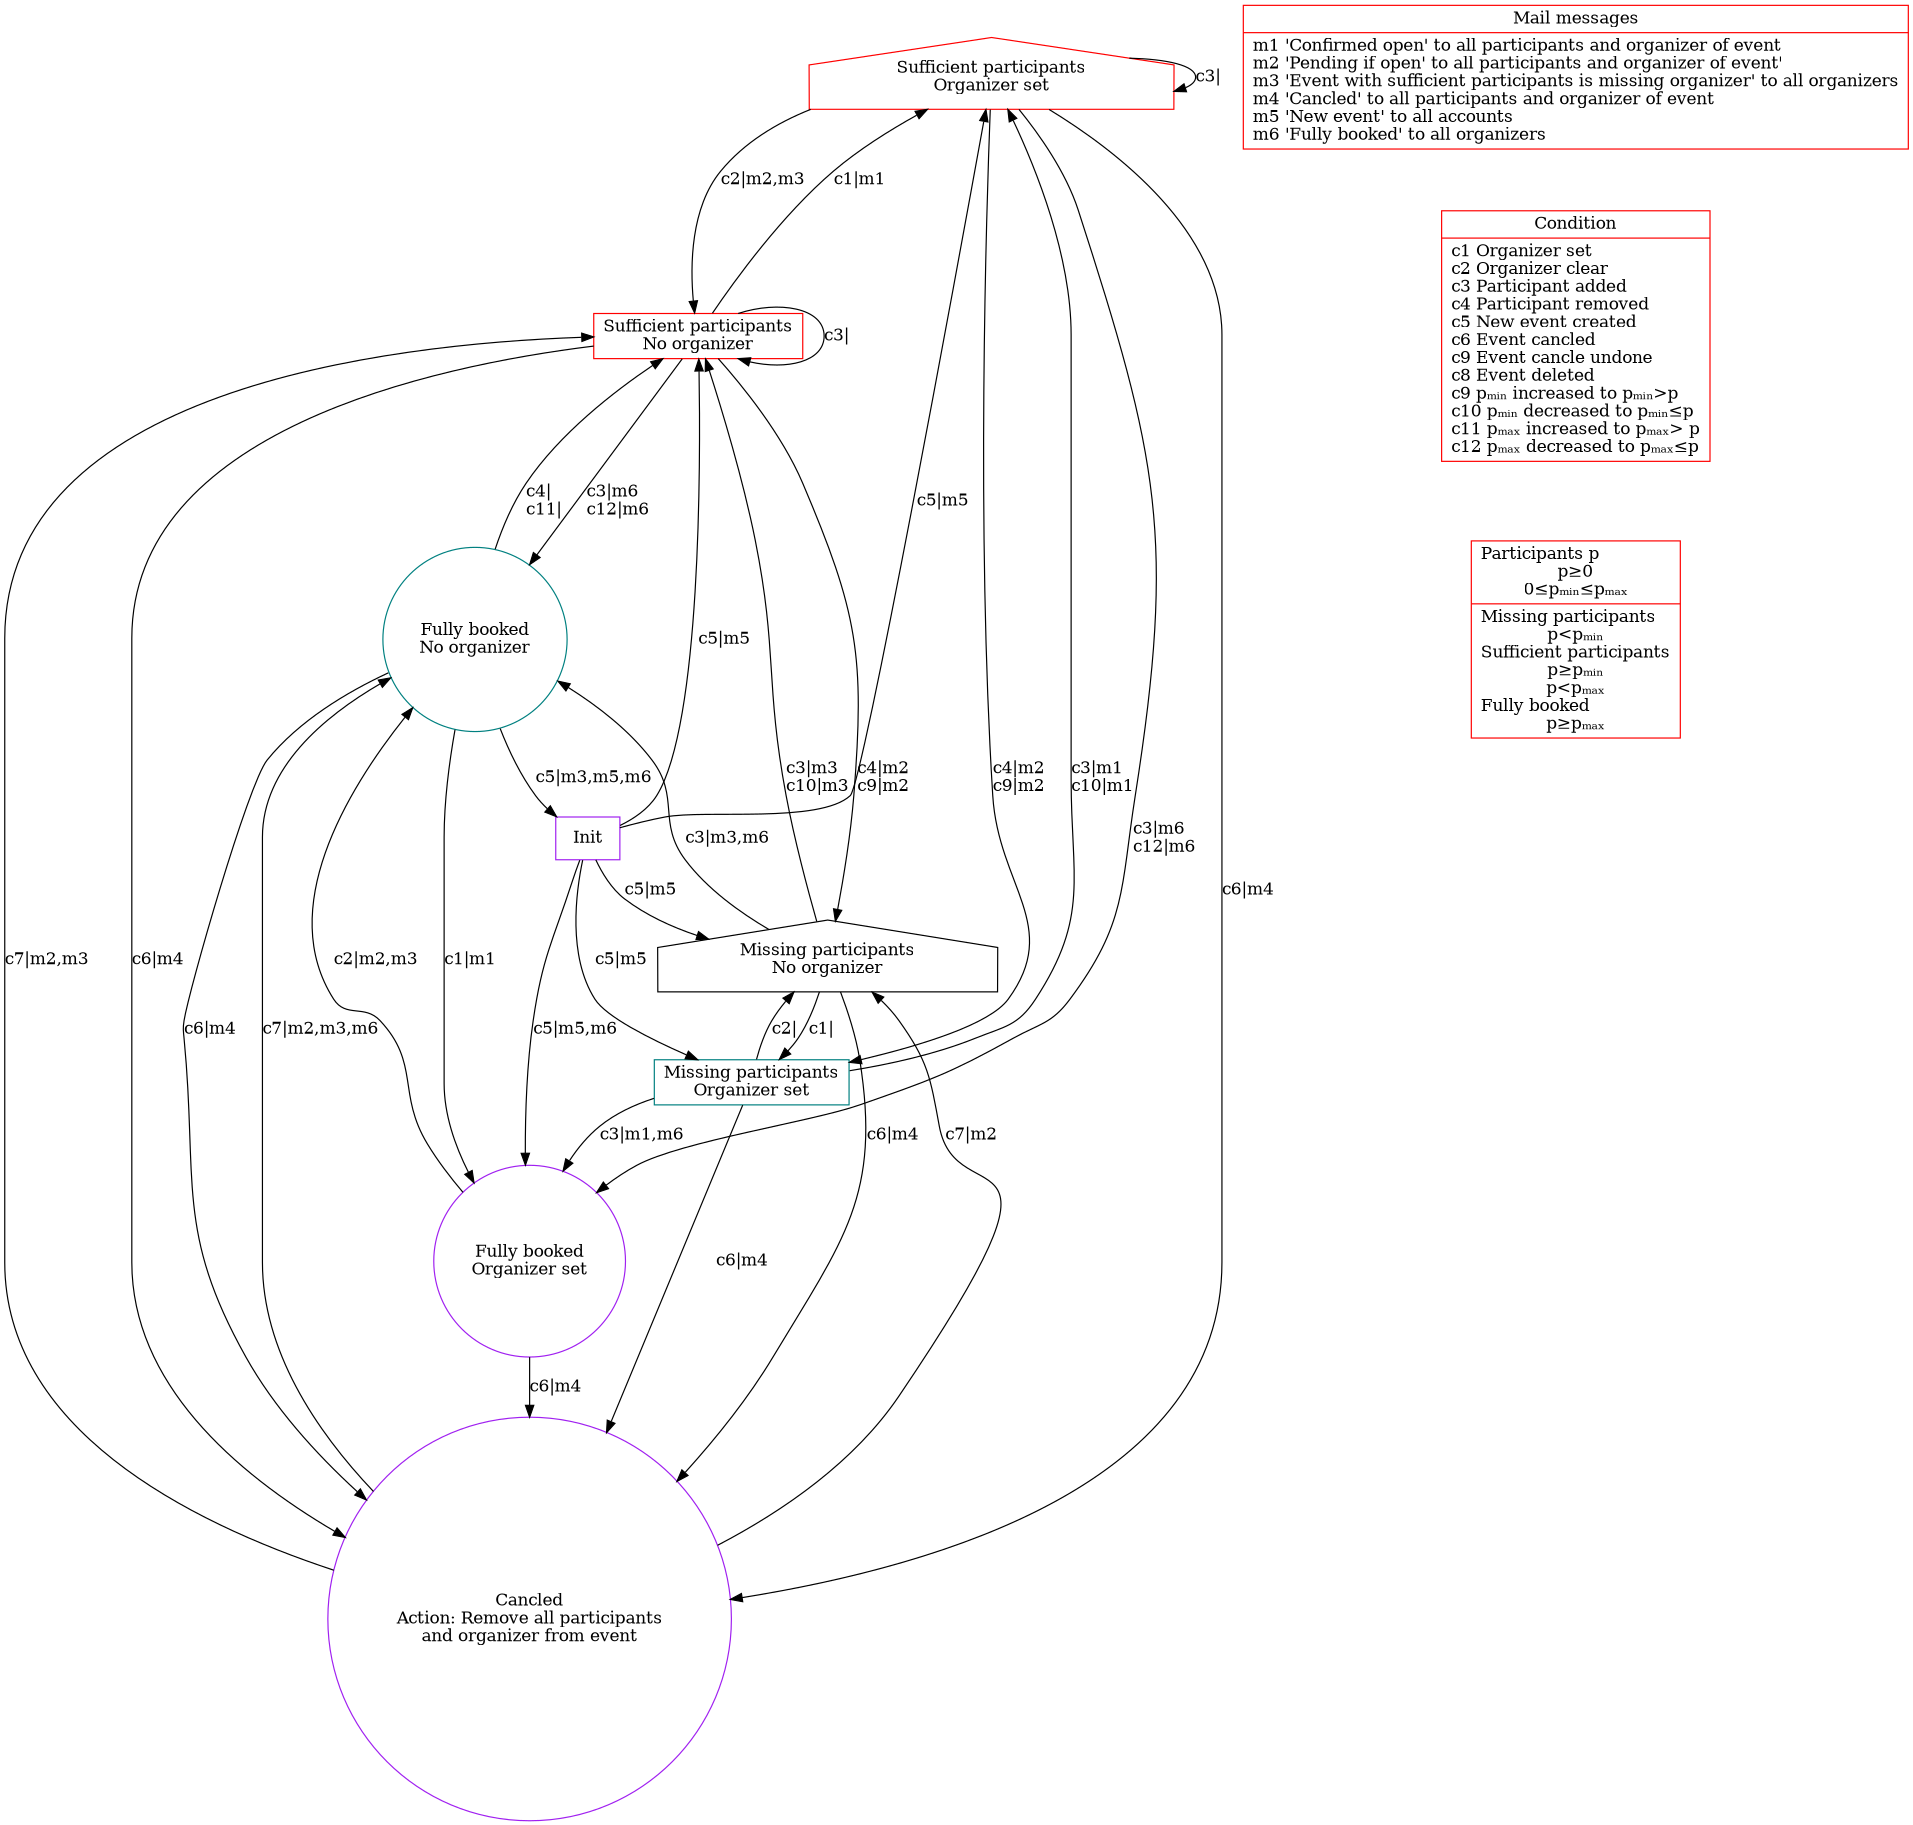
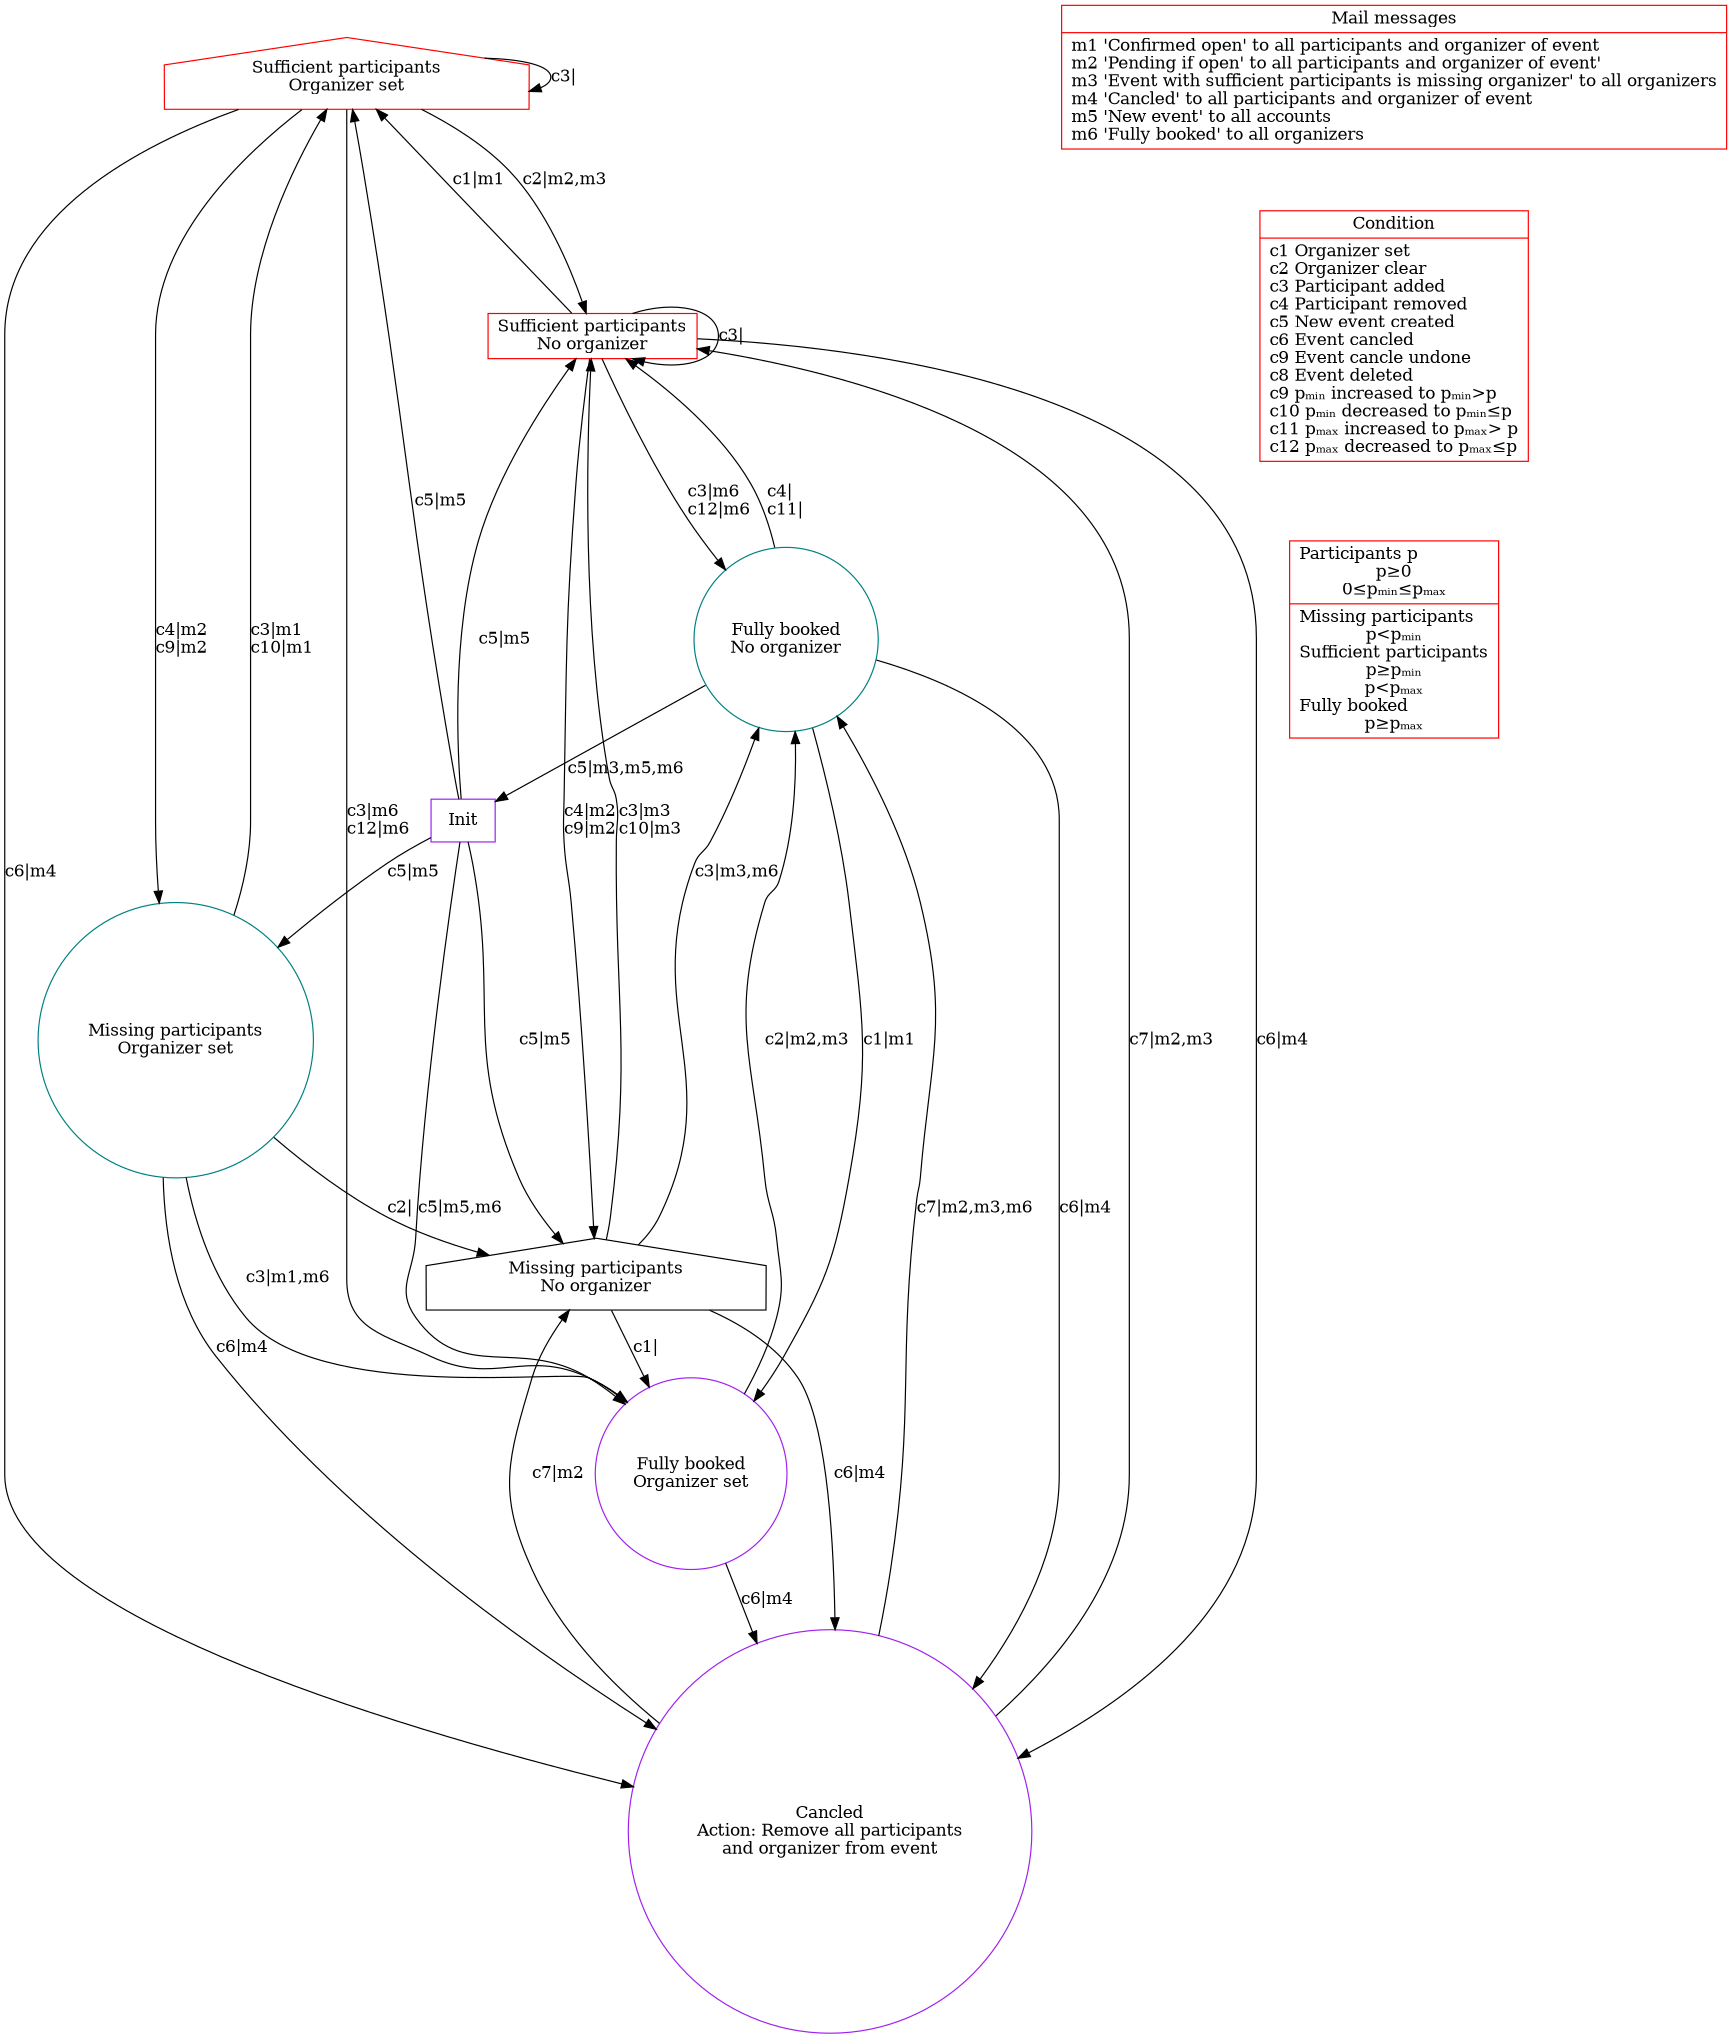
edge "Missing participants No organizer" -> "Missing participants Organizer set": now "Missing participants No organizer" -> "Fully booked Organizer set"
node "Missing participants Organizer set": shape box -> circle
